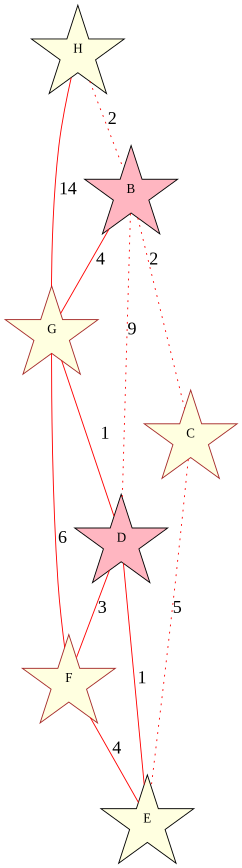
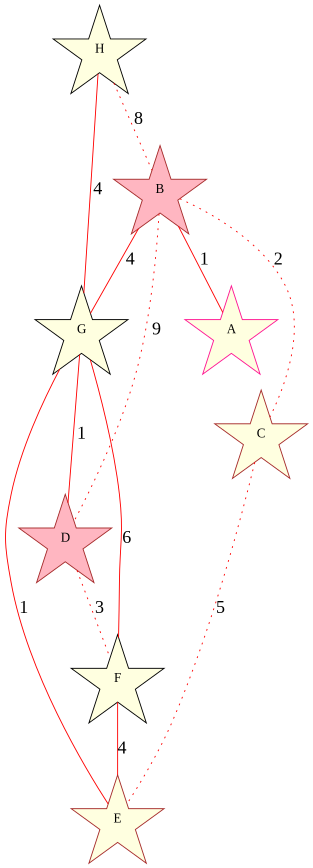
edge "H" -- "B": label "2" -> "8"
edge "H" -- "G": label "14" -> "4"
node "B": color black -> brown
node "G": color brown -> black
node "A": added
node "D": color black -> brown
edge "D" -- "F": style solid -> dotted
edge "D" -- "E": now "G" -- "E"
node "F": color brown -> black
node "E": color black -> brown
